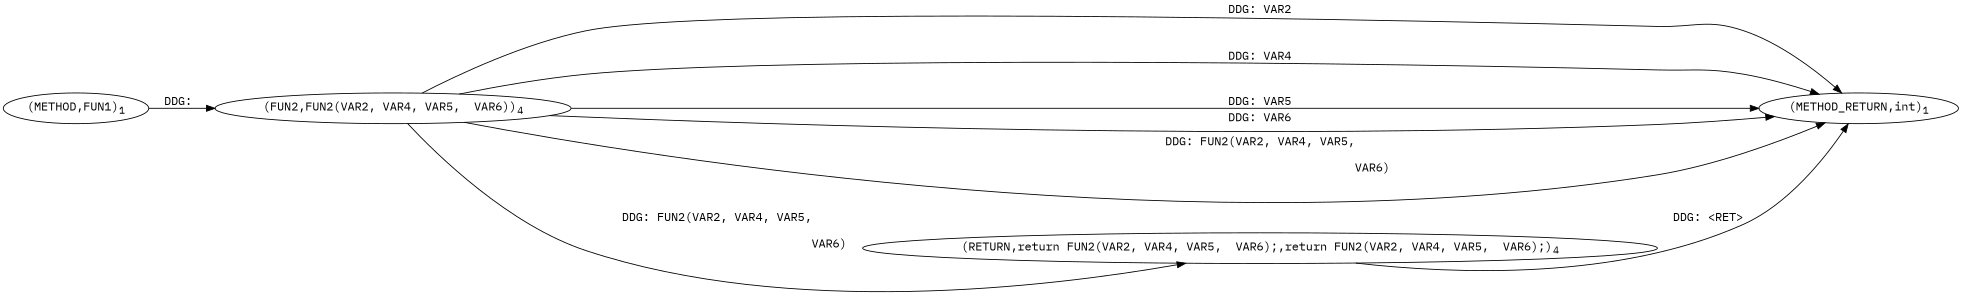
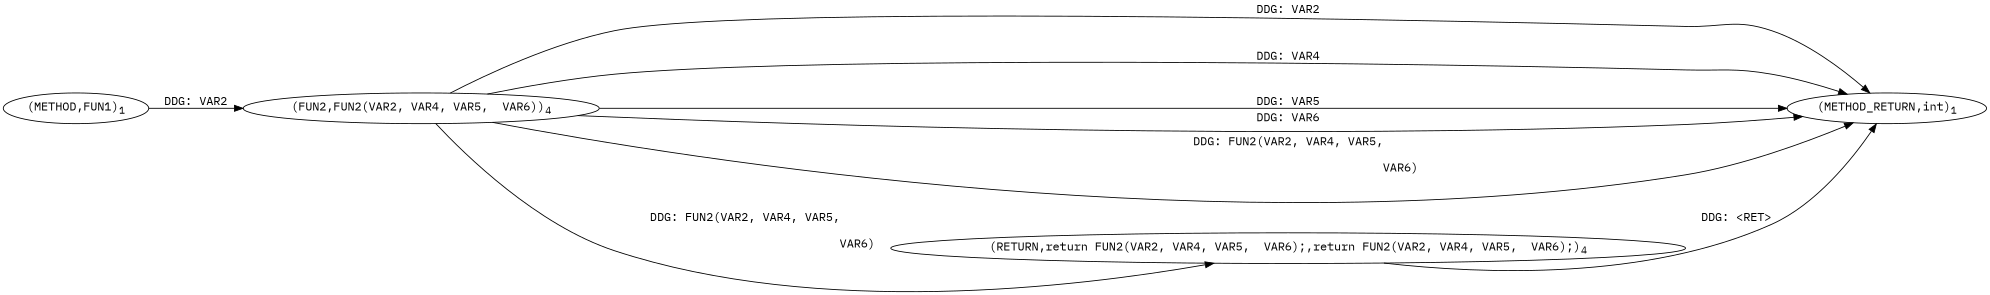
edge "(METHOD,FUN1)" -> "(FUN2,FUN2(VAR2, VAR4, VAR5,  VAR6))": label "DDG: " -> "DDG: VAR2"
